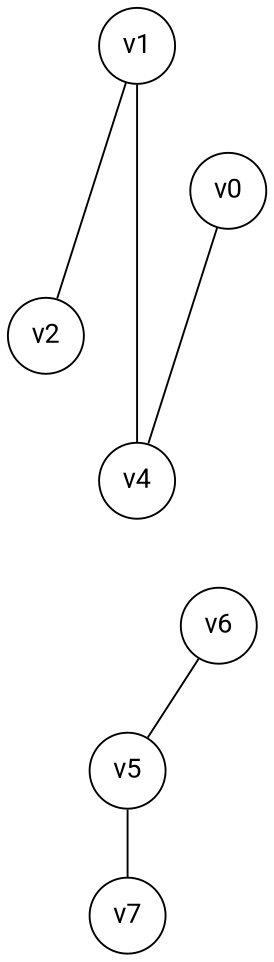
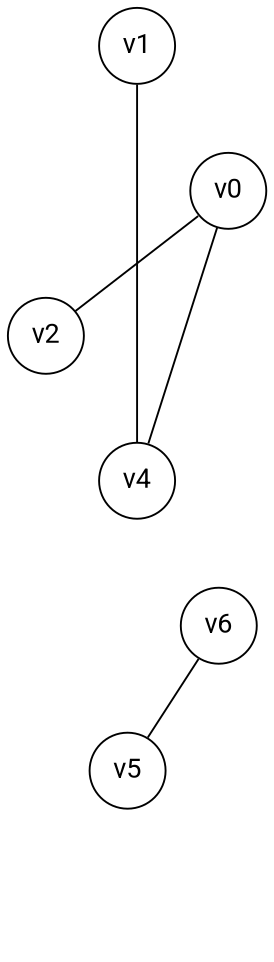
edge "v1" -- "v2": now "v0" -- "v2"
node "v7": removed
